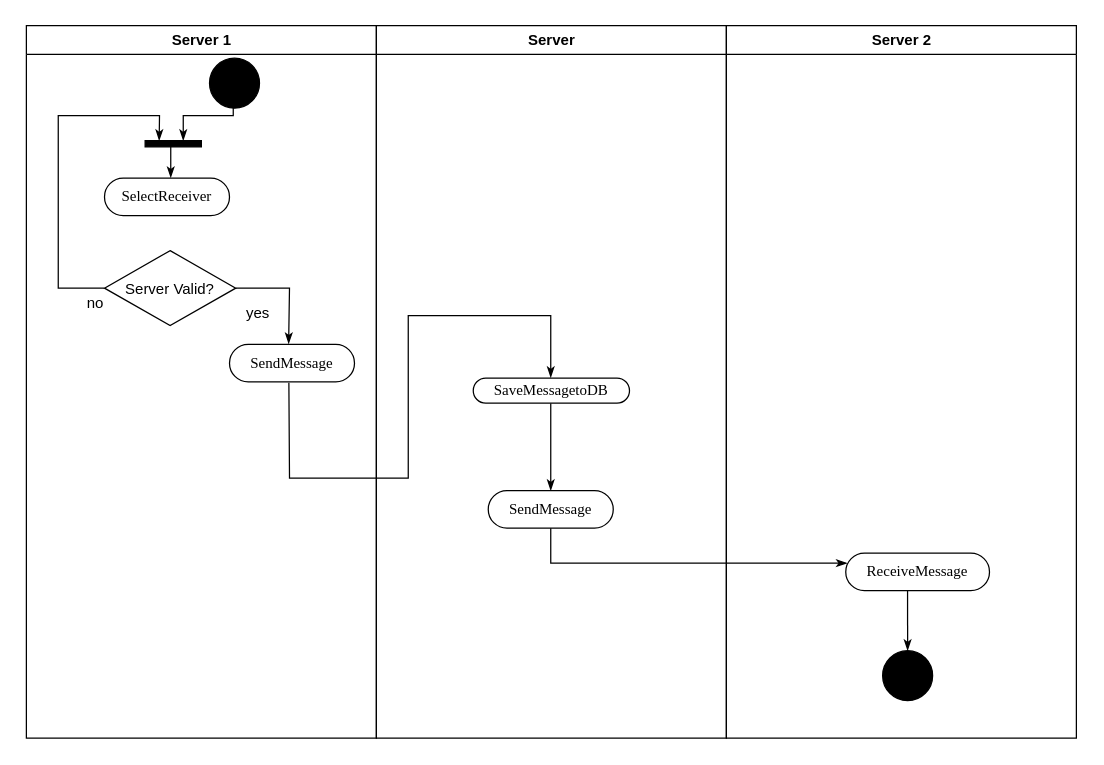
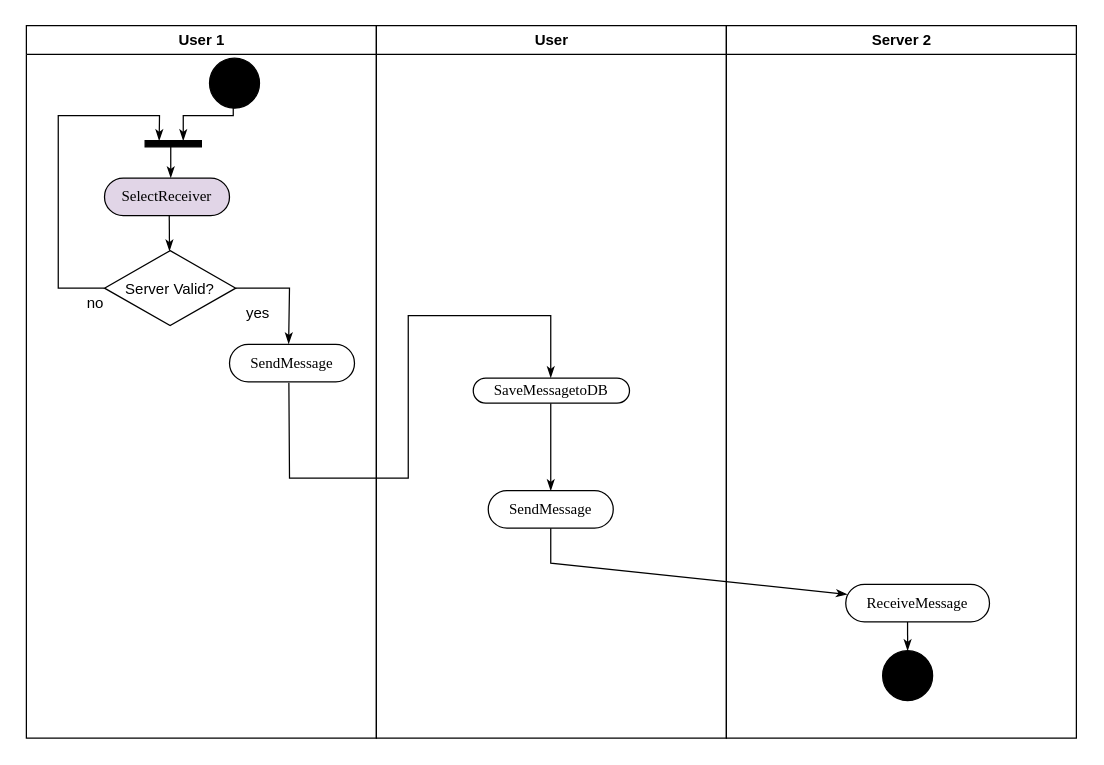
node "Server 1": label "Server 1" -> "User 1"
node "Server": label "Server" -> "User"
node "SelectReceiver": fillcolor #ffffff -> #e1d5e7
edge "SelectReceiver" -> "Server Valid?": added
node "ReceiveMessage": moved (918, 572) -> (918, 603)
